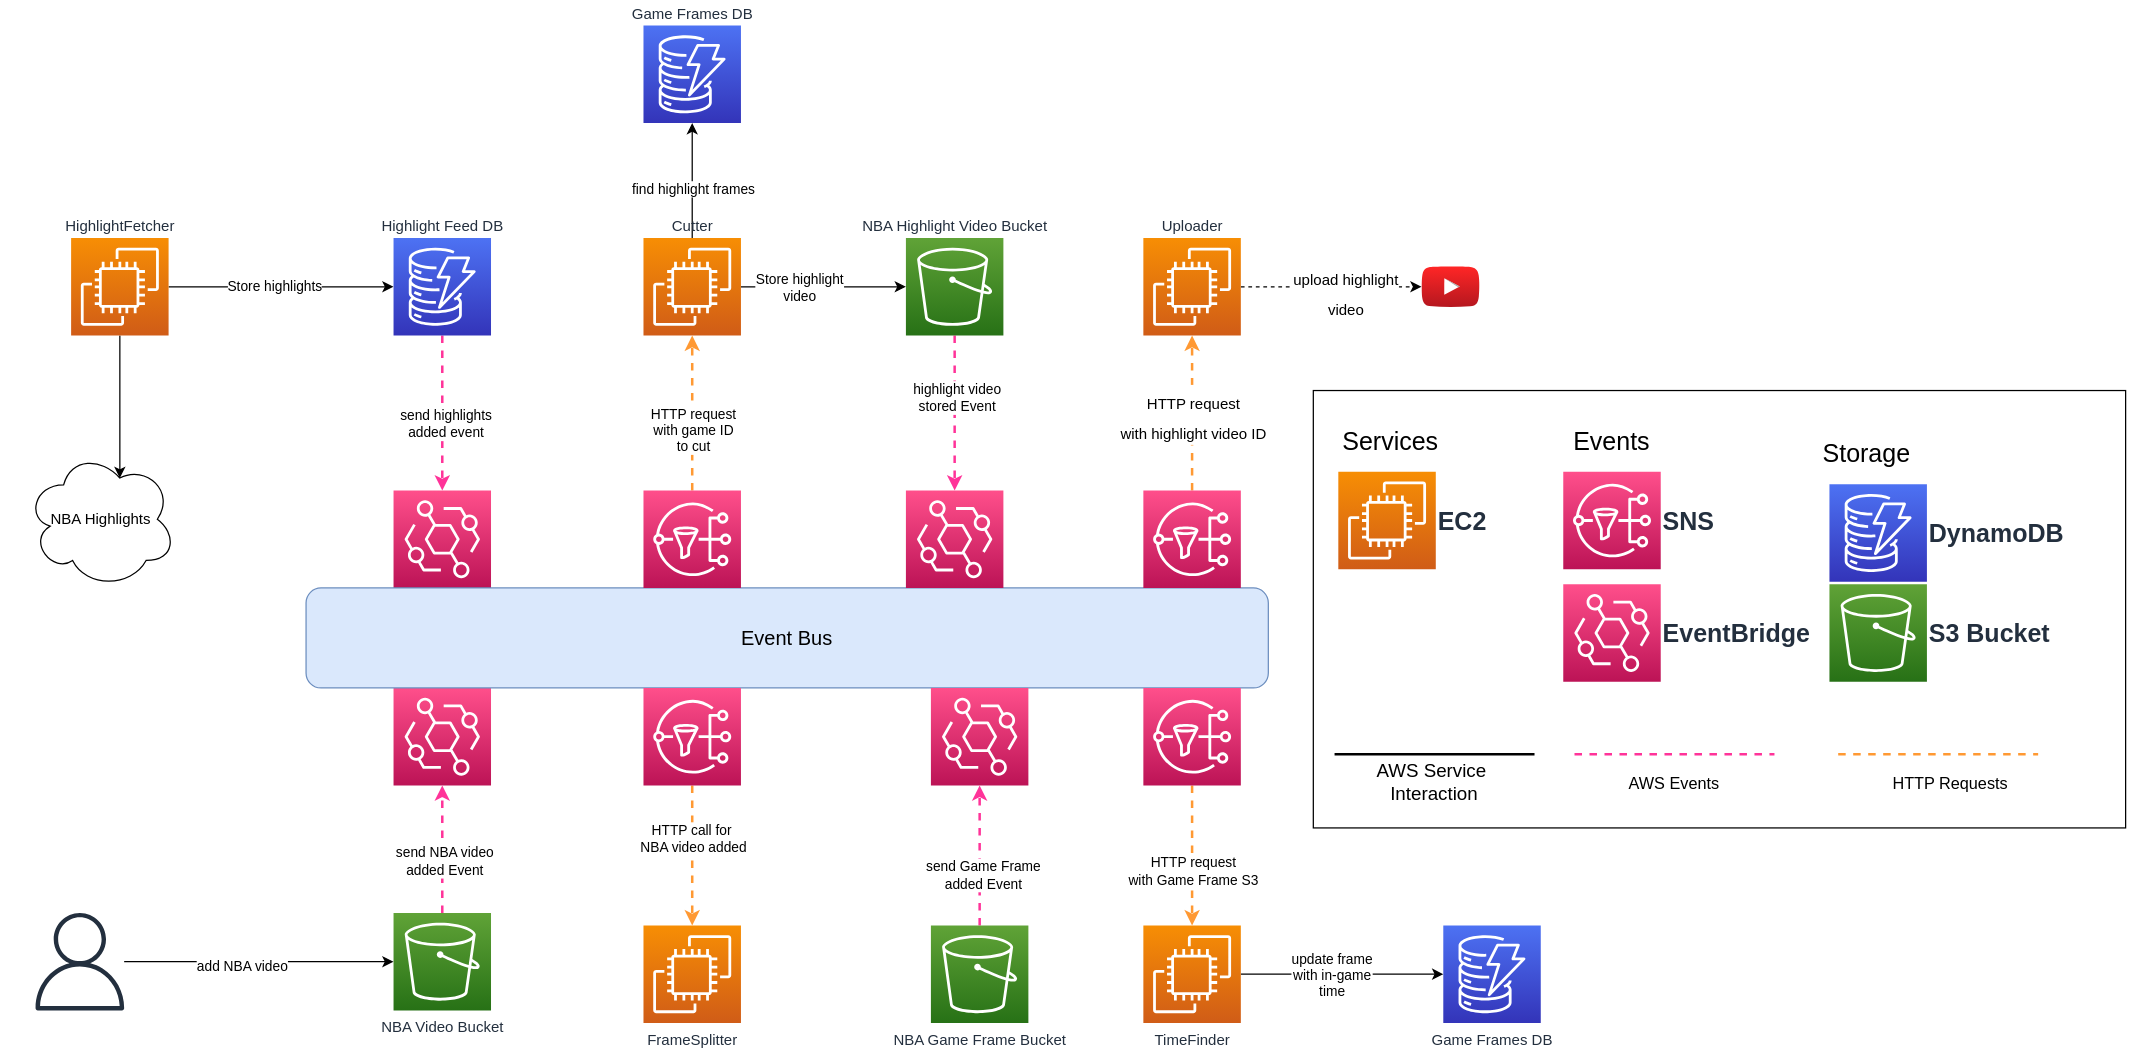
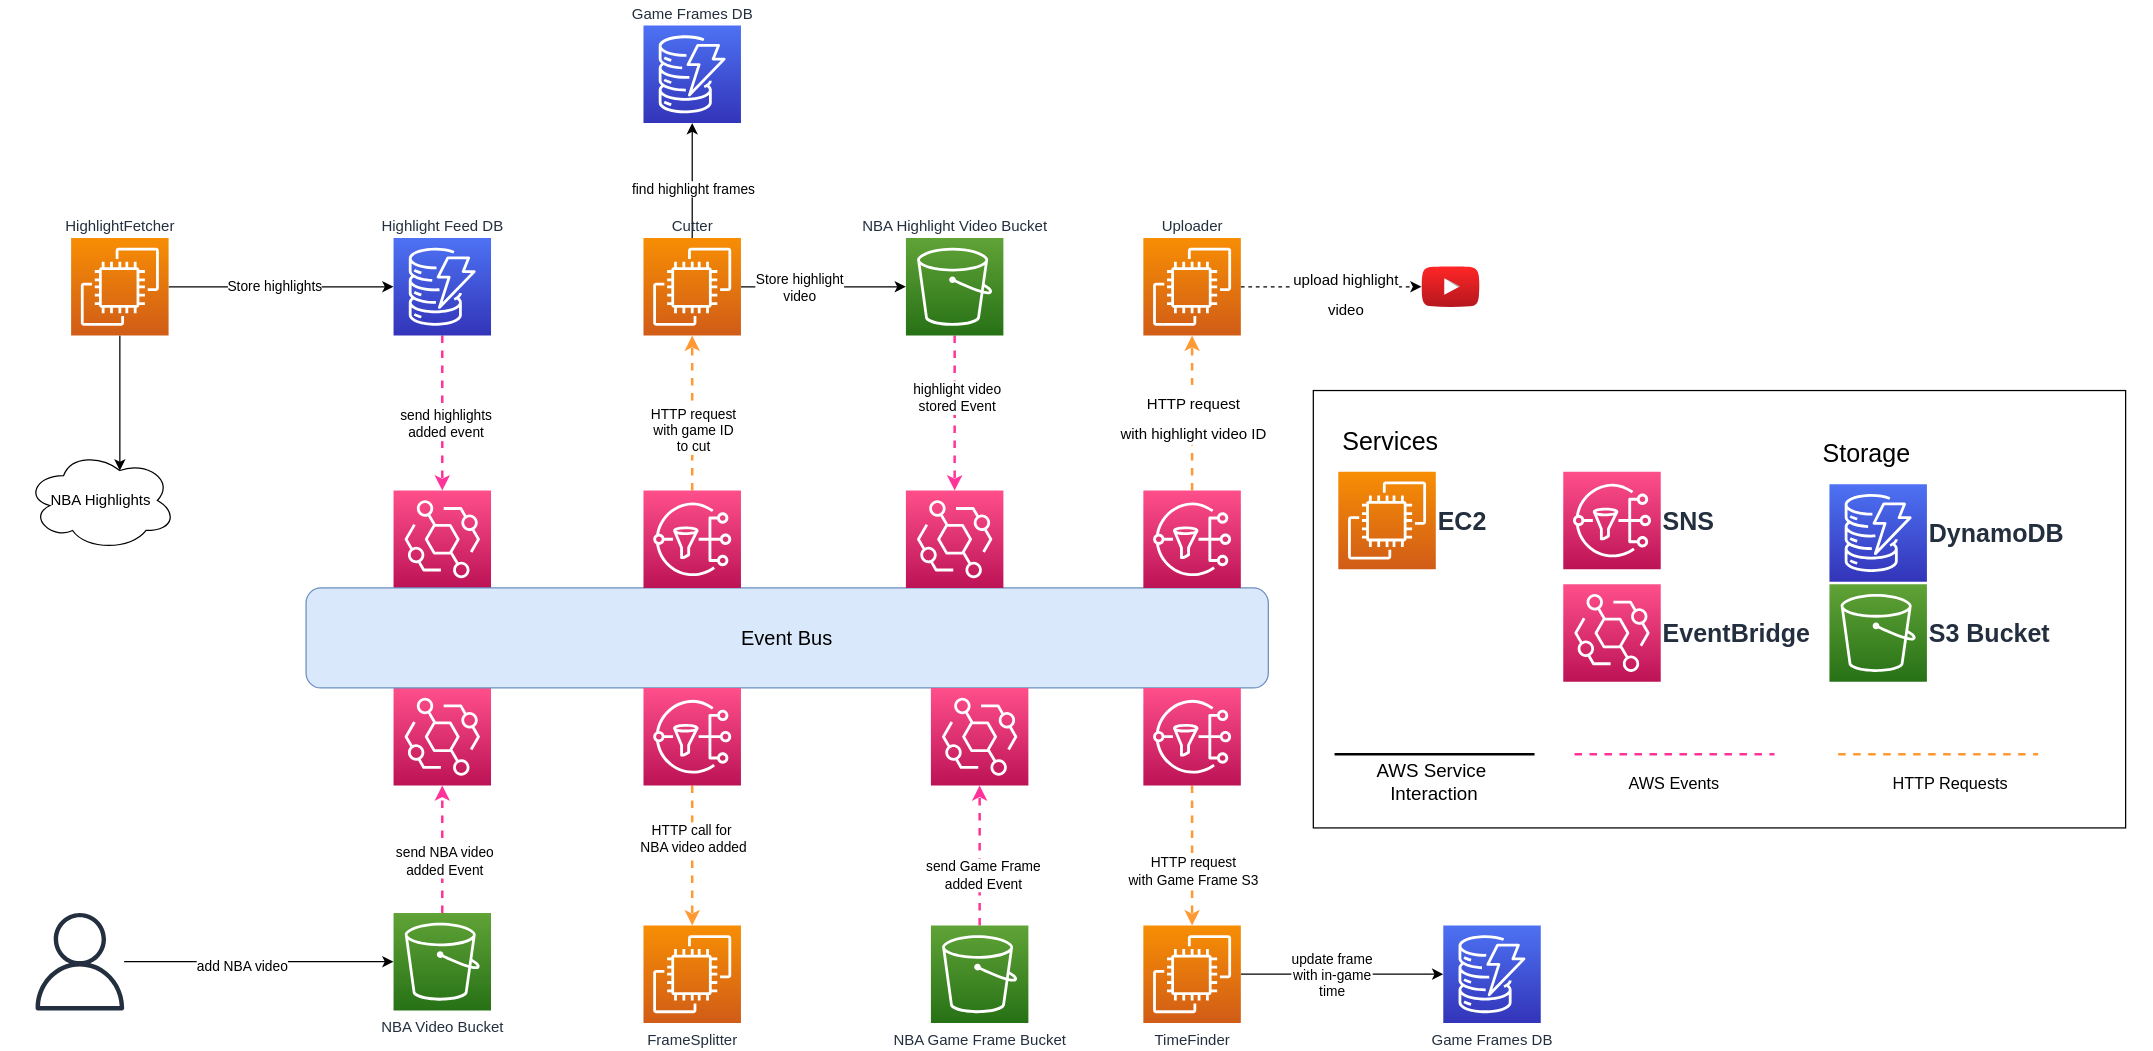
node "Events": removed
node "NBA Highlights": size 150x138 -> 150x100
